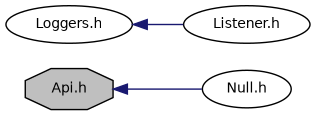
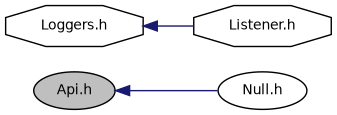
node "Loggers.h": shape ellipse -> octagon
node "Listener.h": shape ellipse -> octagon
node "Api.h": shape octagon -> ellipse
